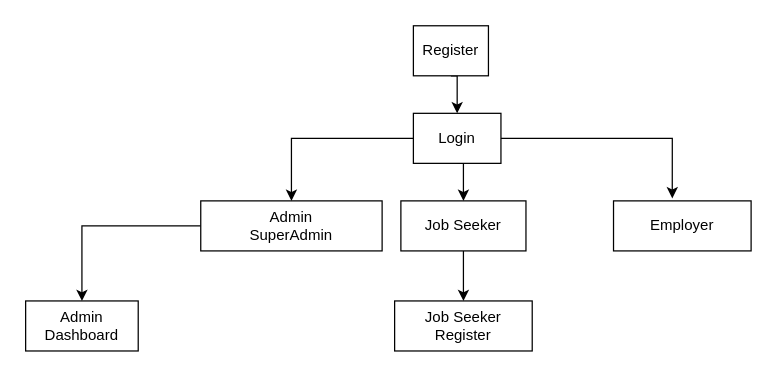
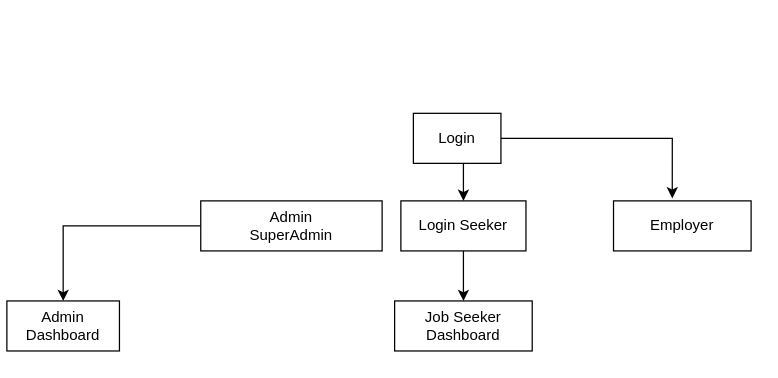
node "Register": removed
edge "Register" -> "Login": removed
edge "Login" -> "Admin SuperAdmin": removed
node "Job Seeker": label "Job Seeker" -> "Login Seeker"
node "Admin Dashboard": moved (82, 326) -> (63, 326)
node "Job Seeker Register": label "Job Seeker Register" -> "Job Seeker Dashboard"
